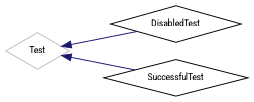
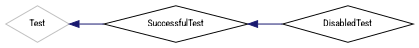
edge "DisabledTest" -> "Test": now "DisabledTest" -> "SuccessfulTest"
